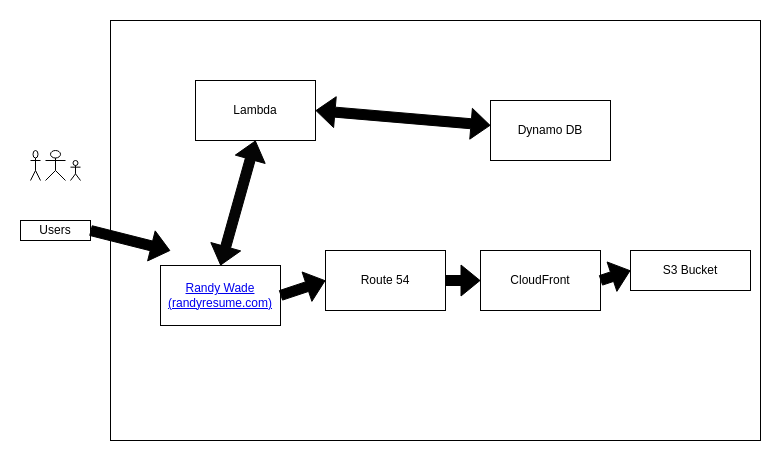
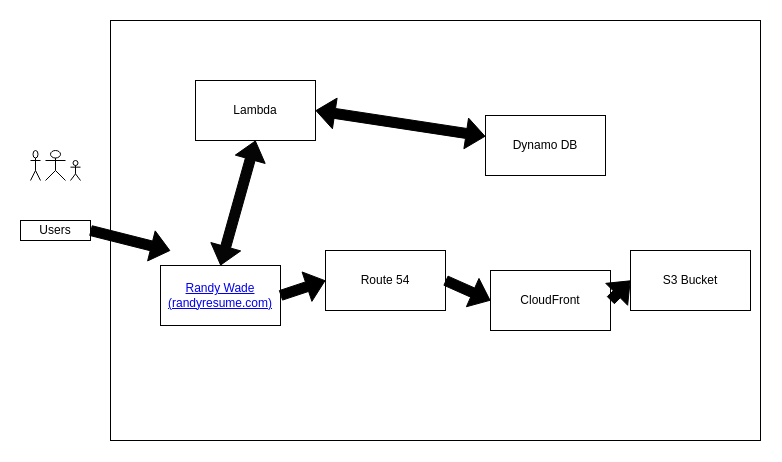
node "Dynamo DB": moved (551, 131) -> (546, 146)
node "S3 Bucket": size 120x40 -> 120x60
node "CloudFront": moved (541, 281) -> (551, 301)
